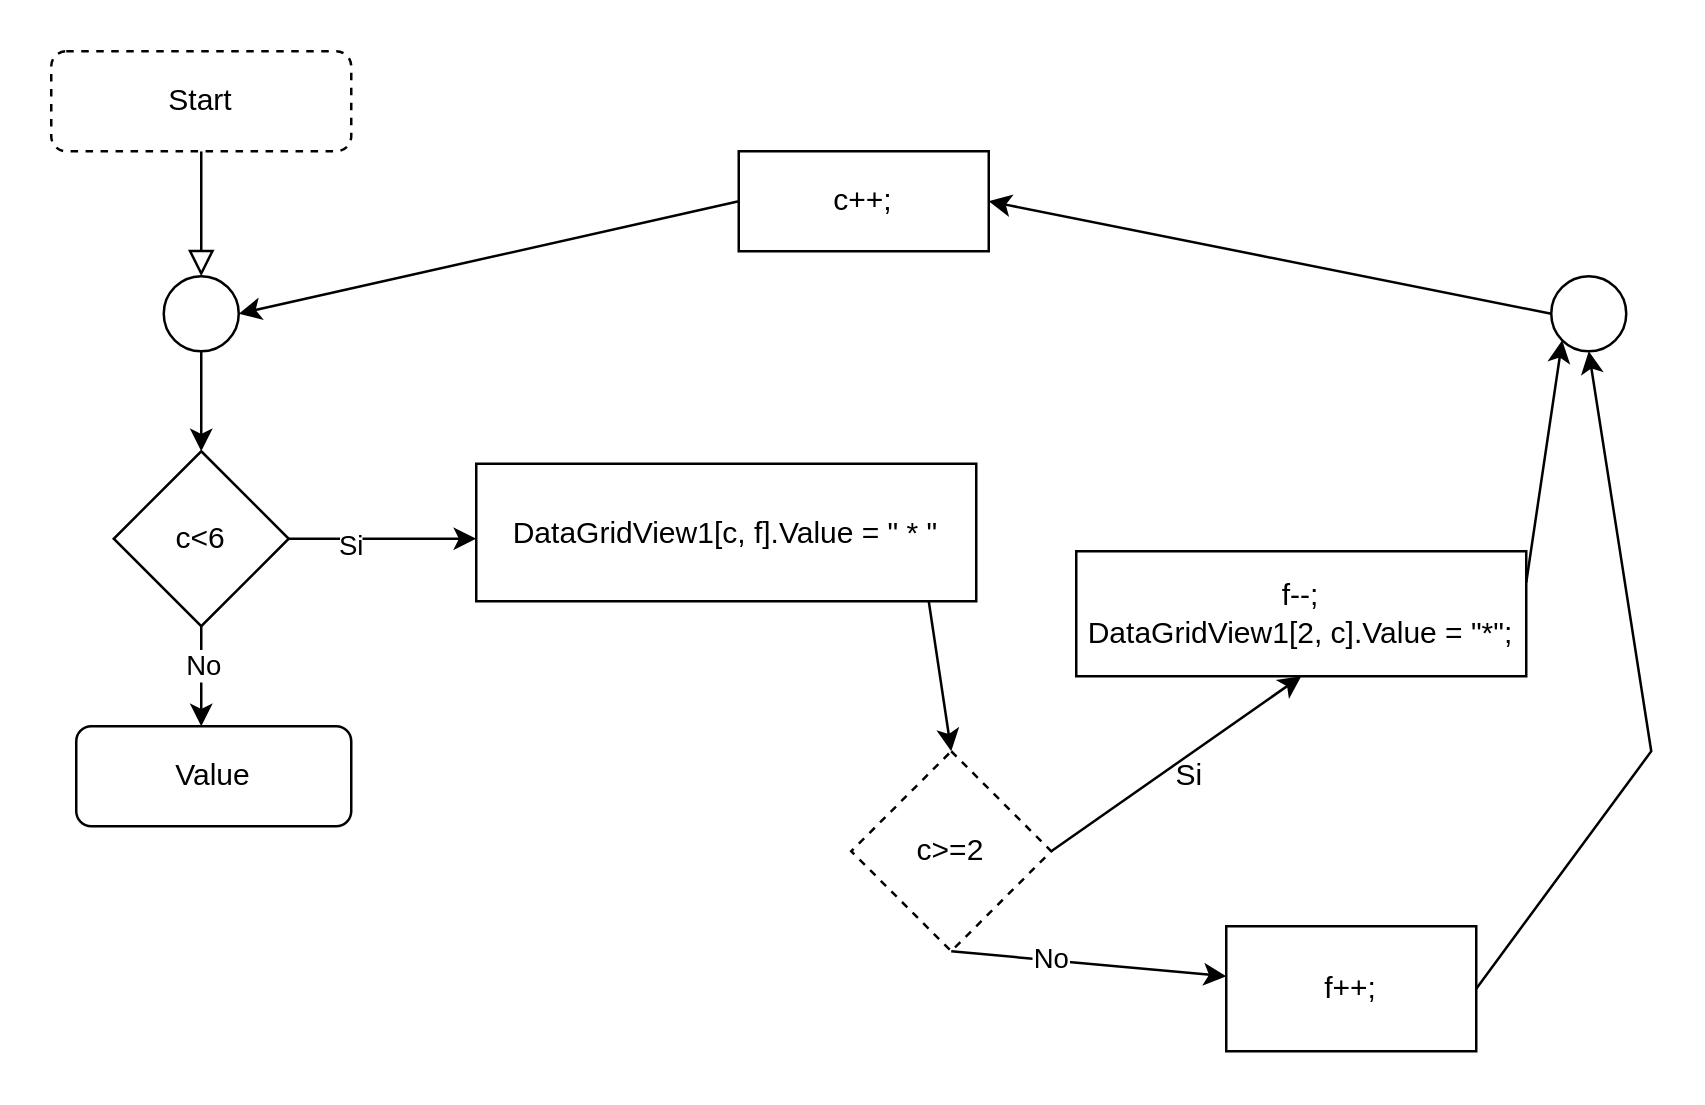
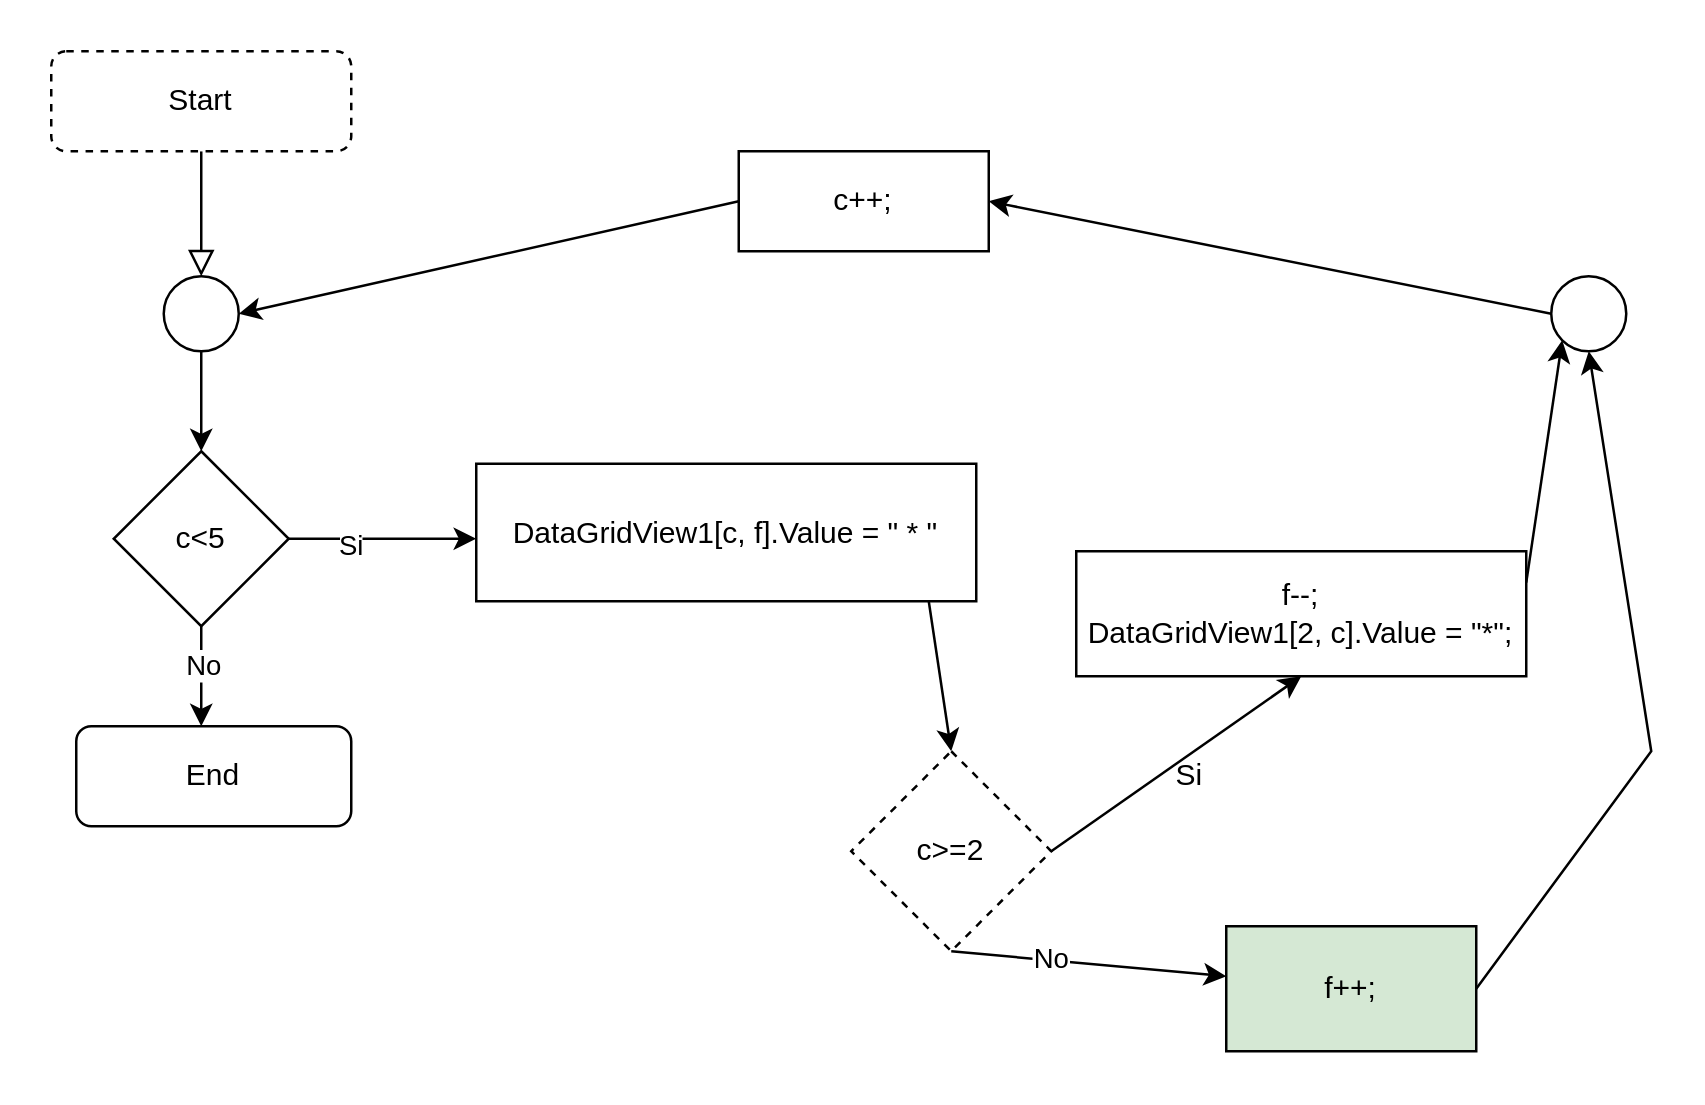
node "c<6": label "c<6" -> "c<5"
node "Value": label "Value" -> "End"
node "f++;": fillcolor #ffffff -> #d5e8d4
